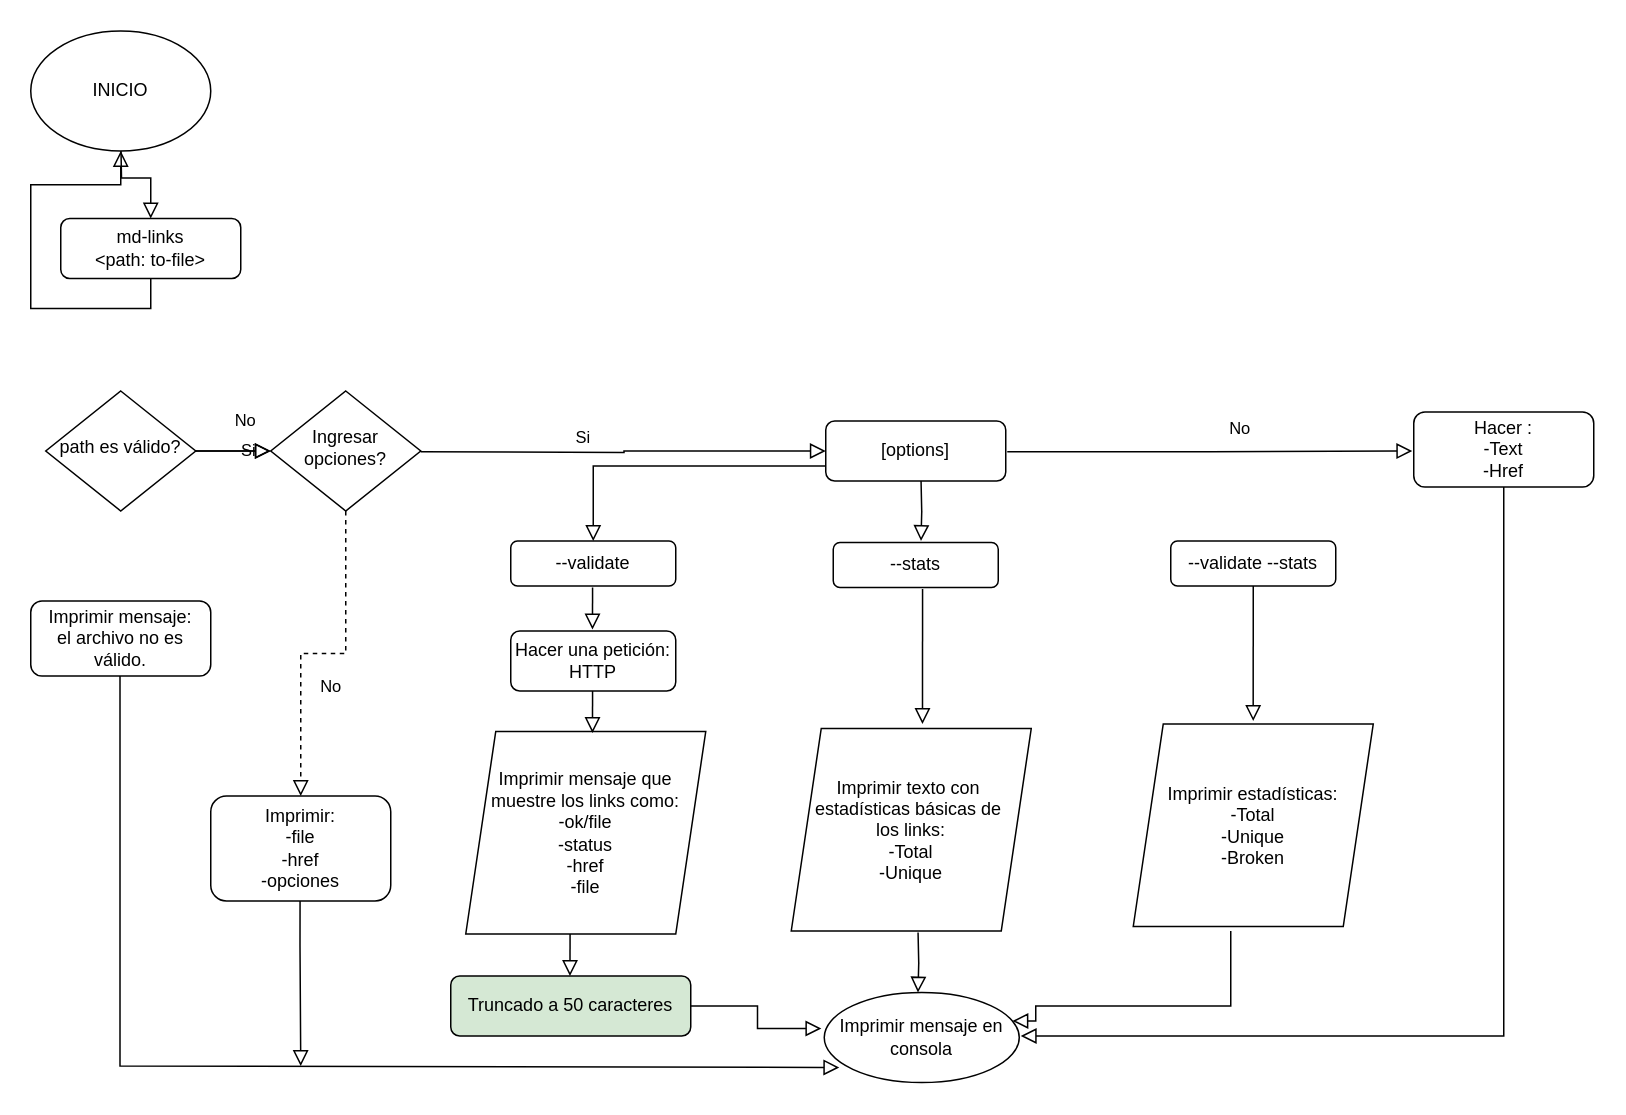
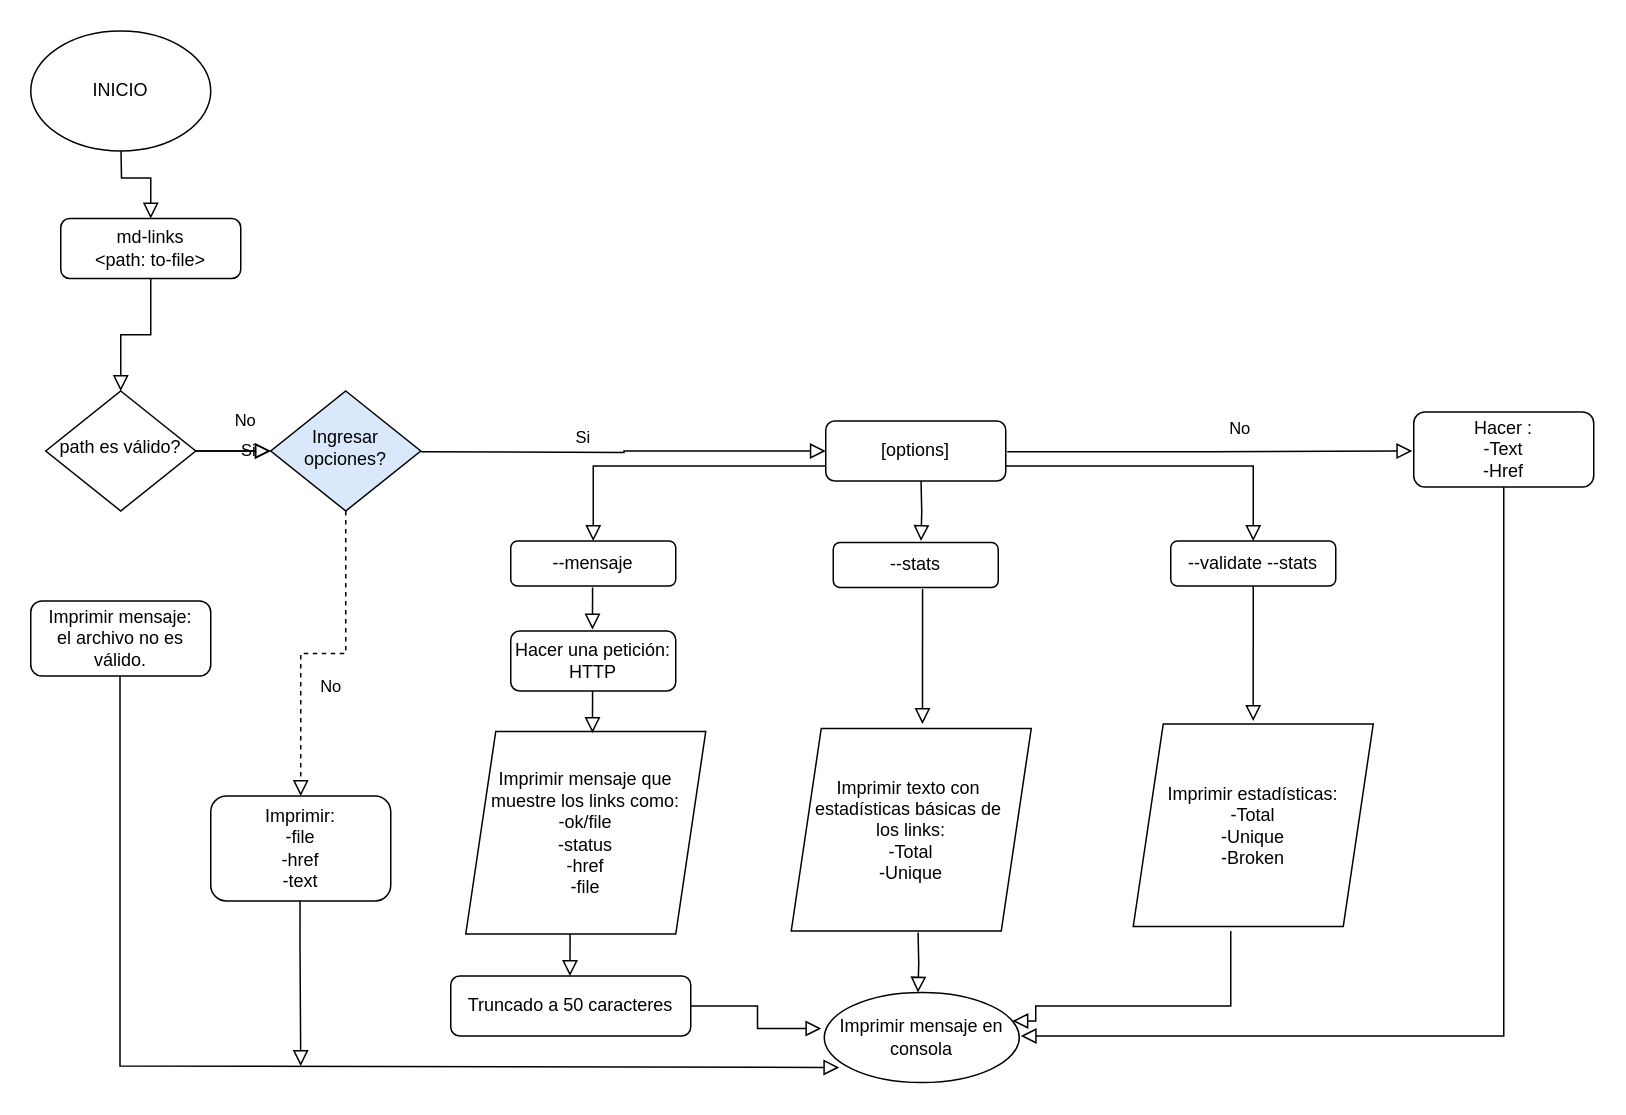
edge "md-links <path: to-file>" -> "INICIO": now "md-links <path: to-file>" -> "path es válido?"
node "Ingresar opciones?": fillcolor #ffffff -> #dae8fc
edge "[options]" -> "--validate --stats": added
node "--validate": label "--validate" -> "--mensaje"
node "Imprimir: -file -href -opciones": label "Imprimir: -file -href -opciones" -> "Imprimir: -file -href -text"
node "Truncado a 50 caracteres": fillcolor #d5e8d4 -> #ffffff
